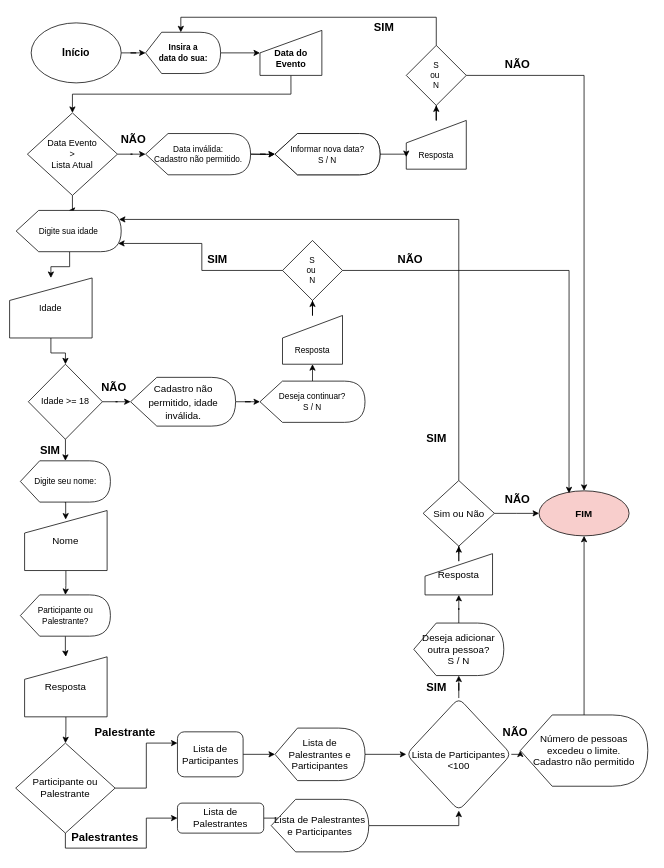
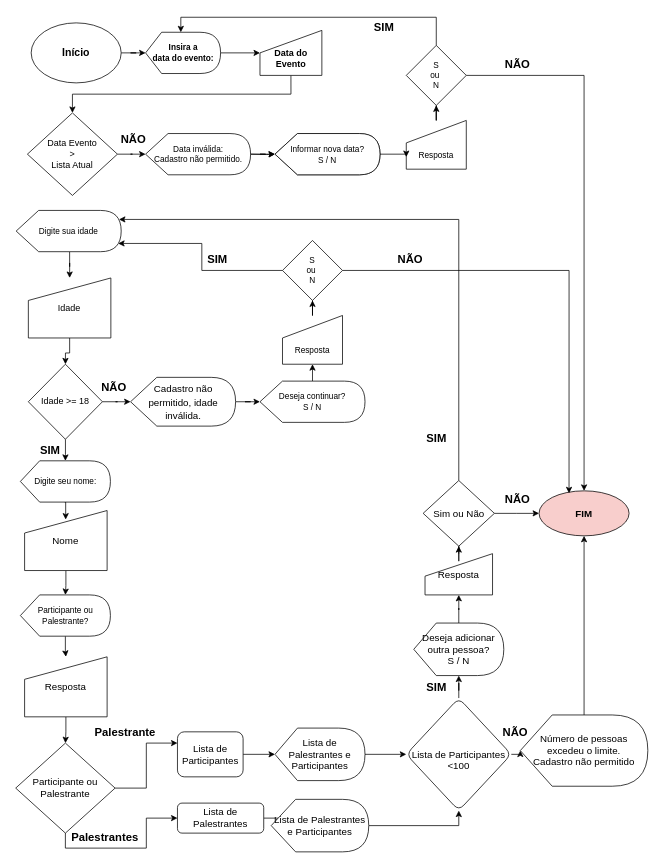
node "Insira a data do sua:": label "Insira a data do sua:" -> "Insira a data do evento:"
edge "Data Evento > Lista Atual" -> "Digite sua idade": removed
node "Idade": moved (51, 308) -> (70, 308)
